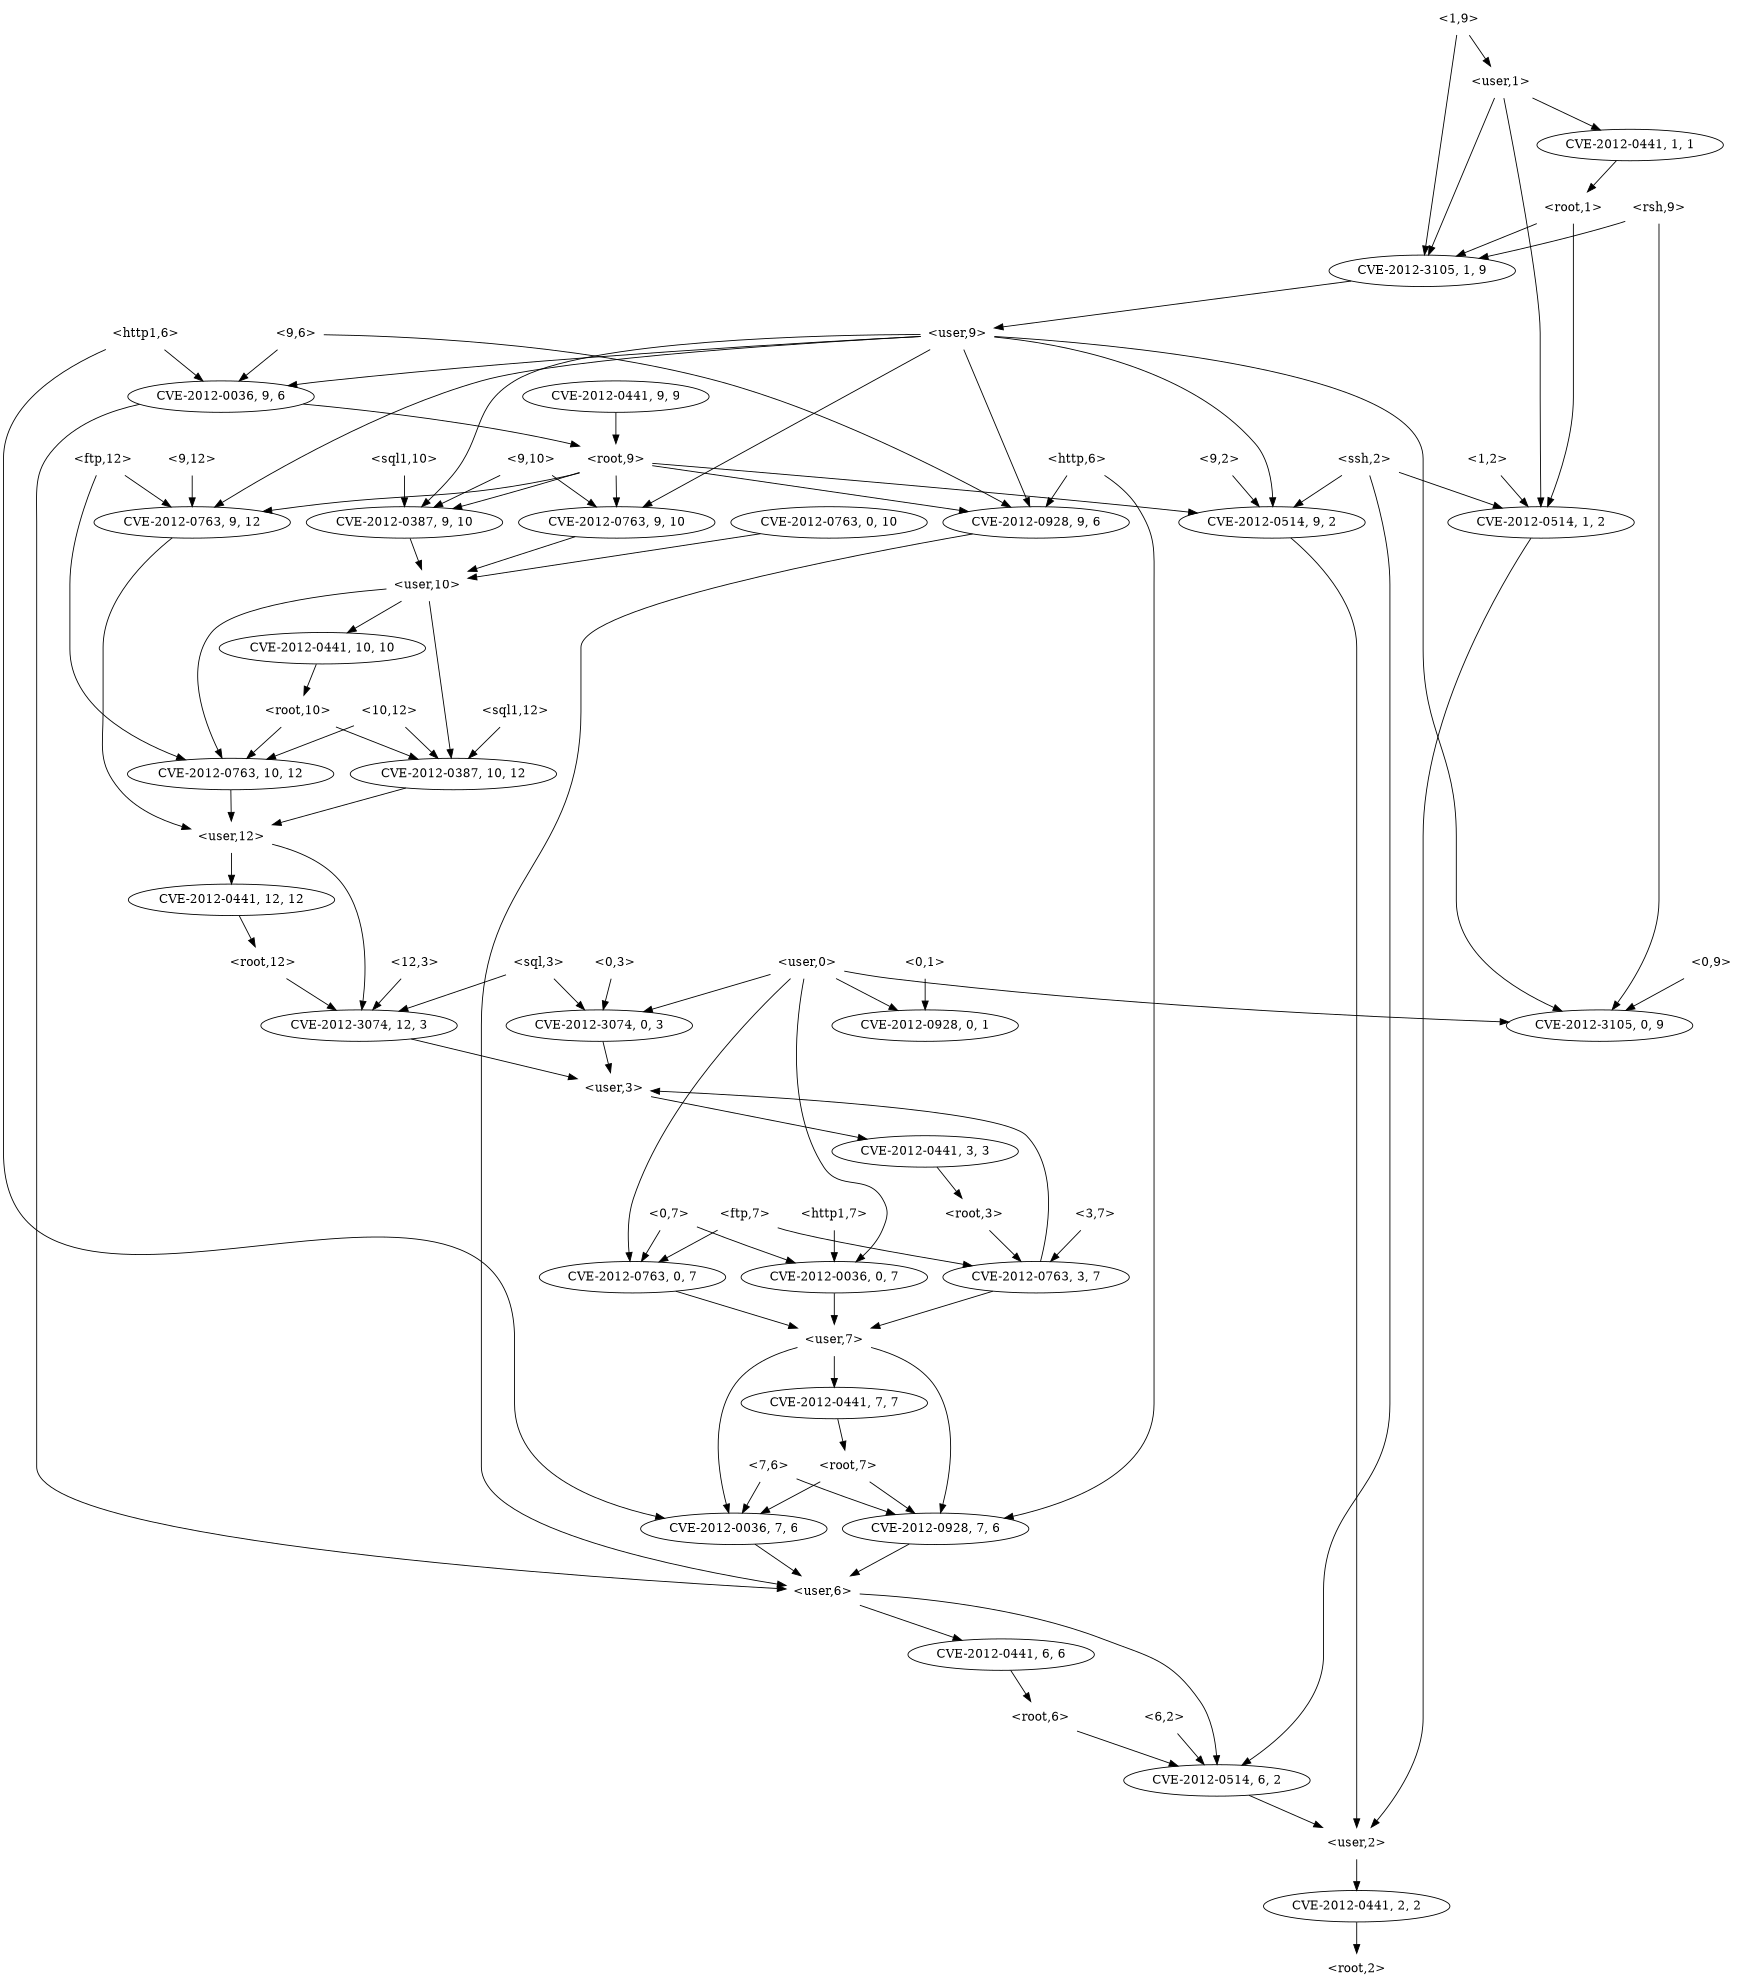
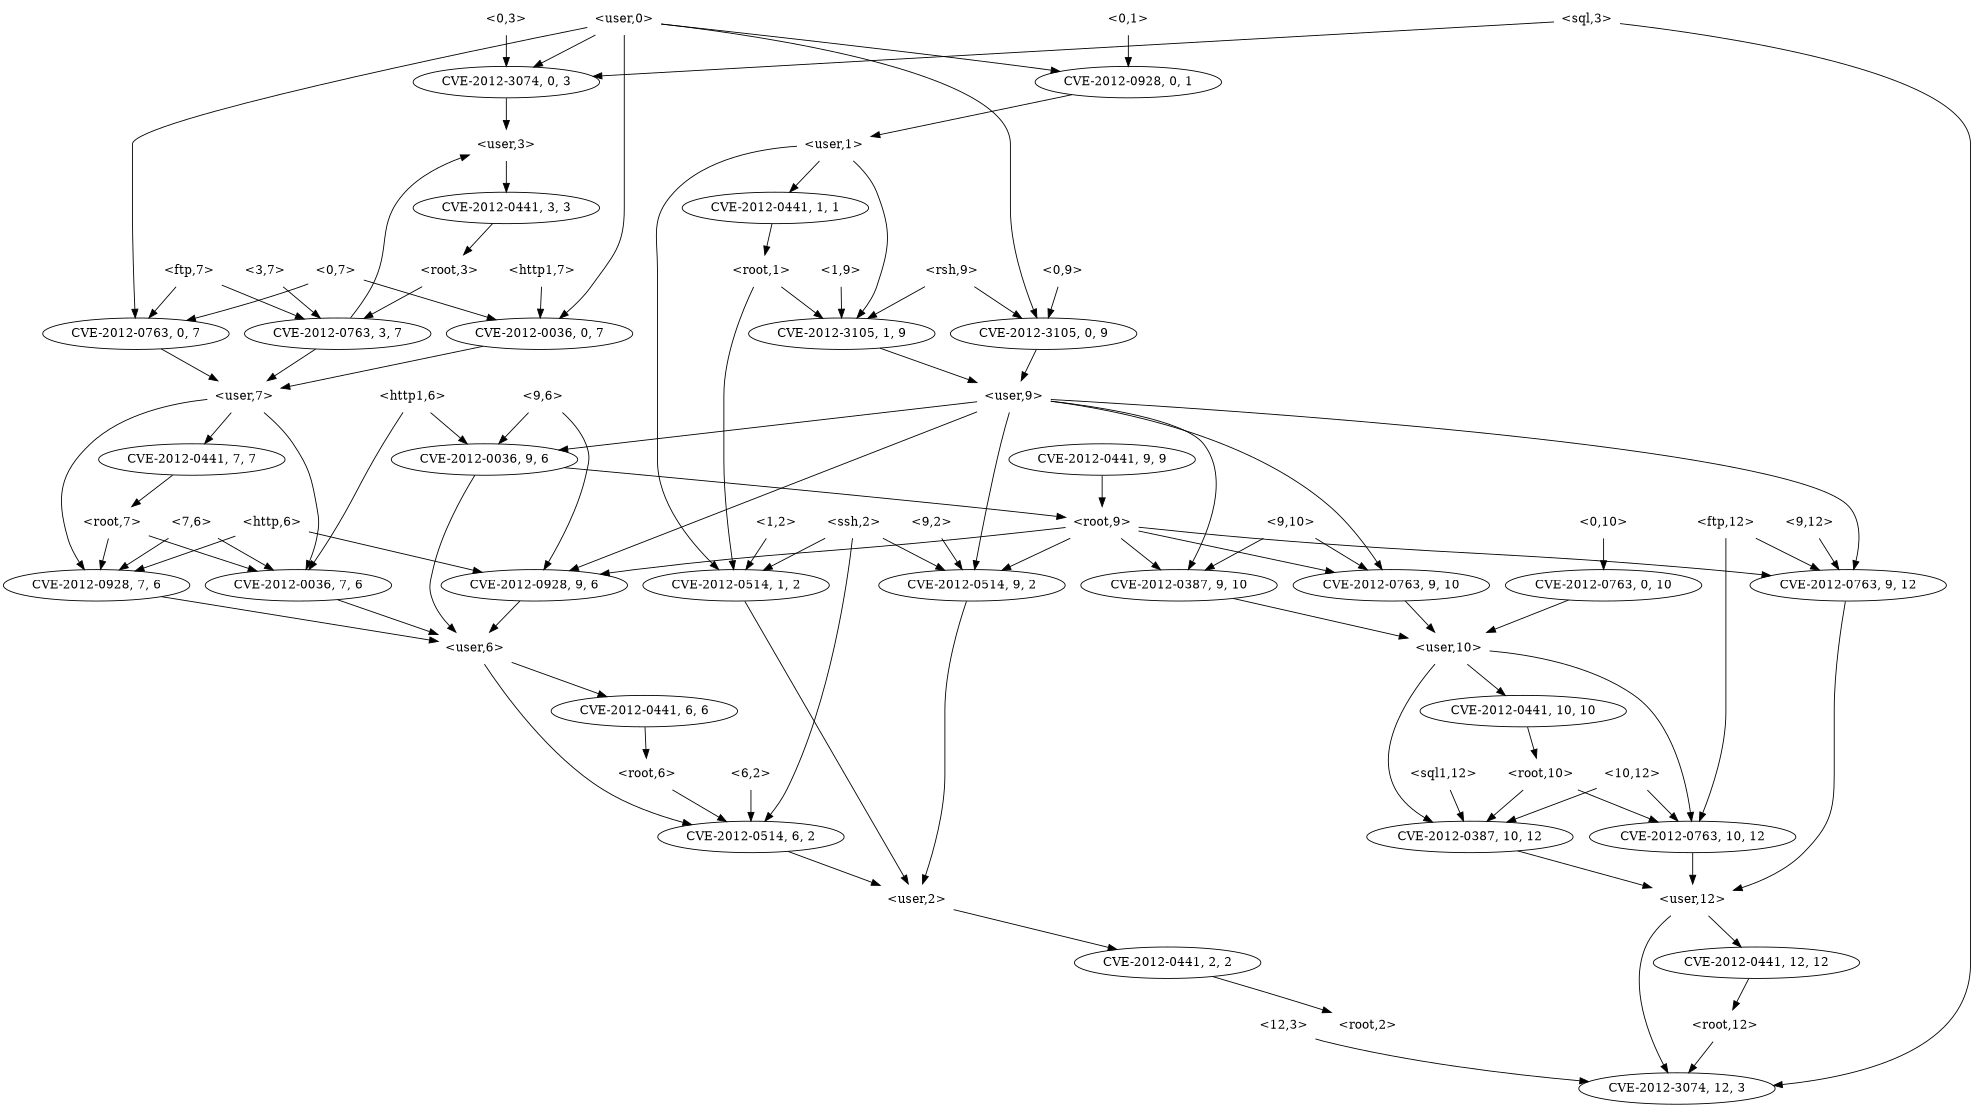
edge "<1,9>" -> "<user,1>": now "CVE-2012-0928, 0, 1" -> "<user,1>"
node "<sql1,10>": removed
node "<0,10>": added
edge "<user,9>" -> "CVE-2012-3105, 0, 9": reversed
edge "CVE-2012-3074, 12, 3" -> "<user,3>": removed
